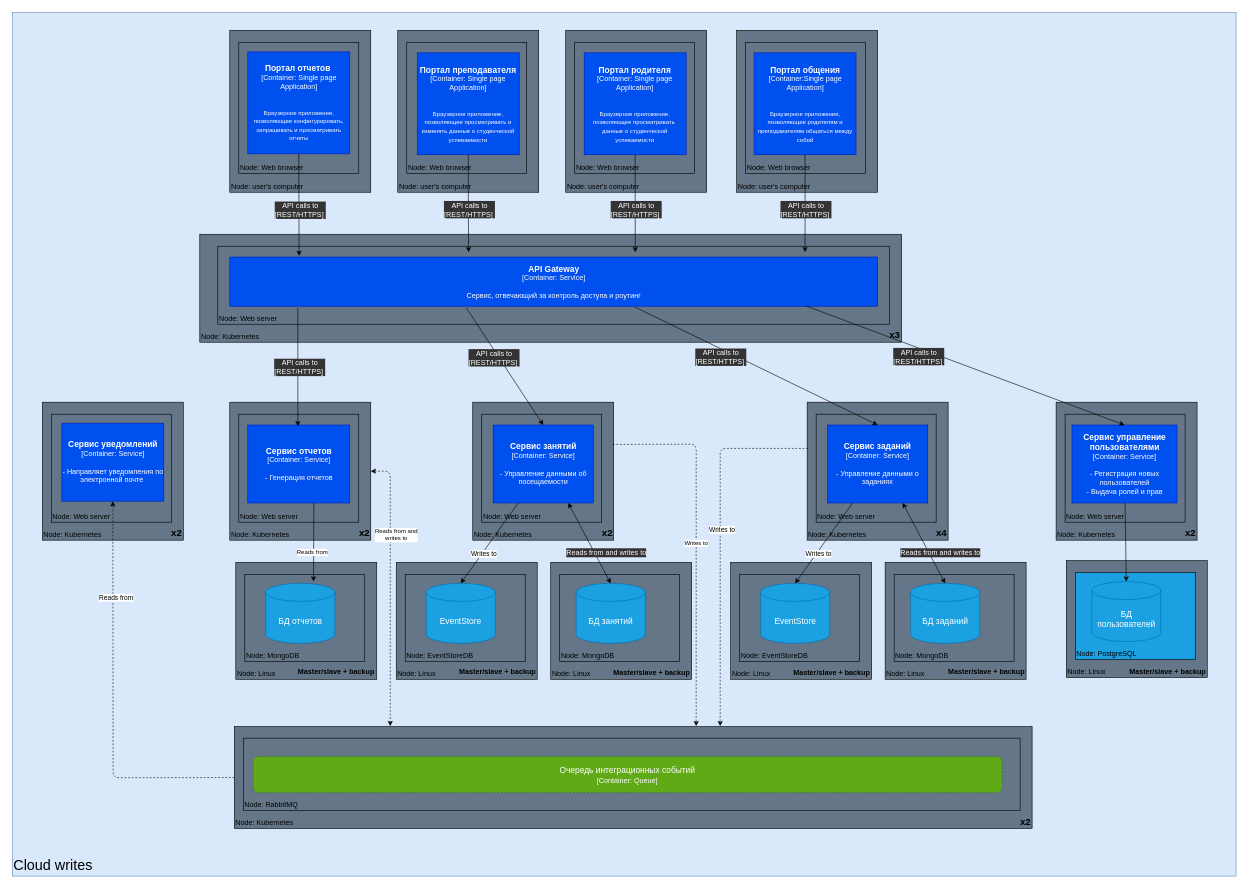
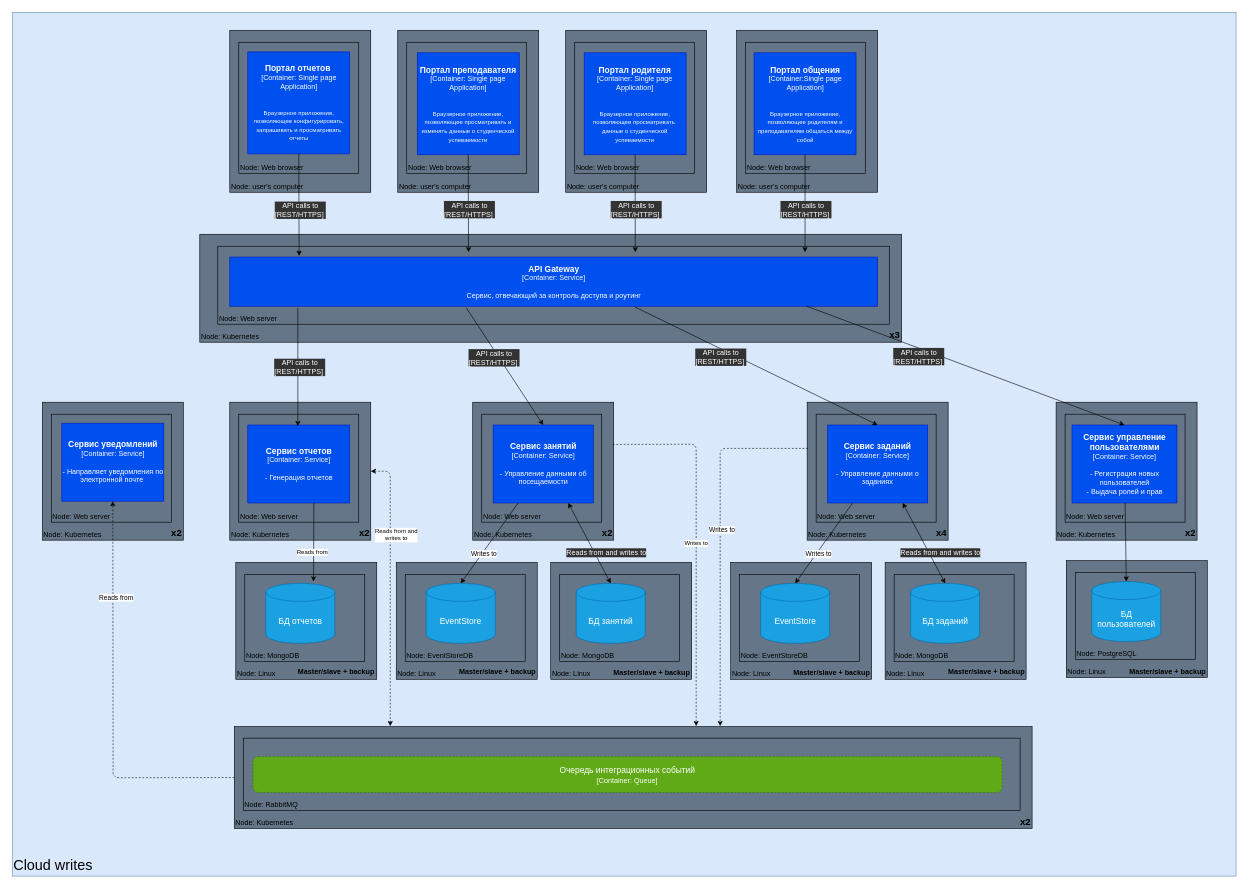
node "Node: PostgreSQL": fillcolor #1ba1e2 -> #647687
